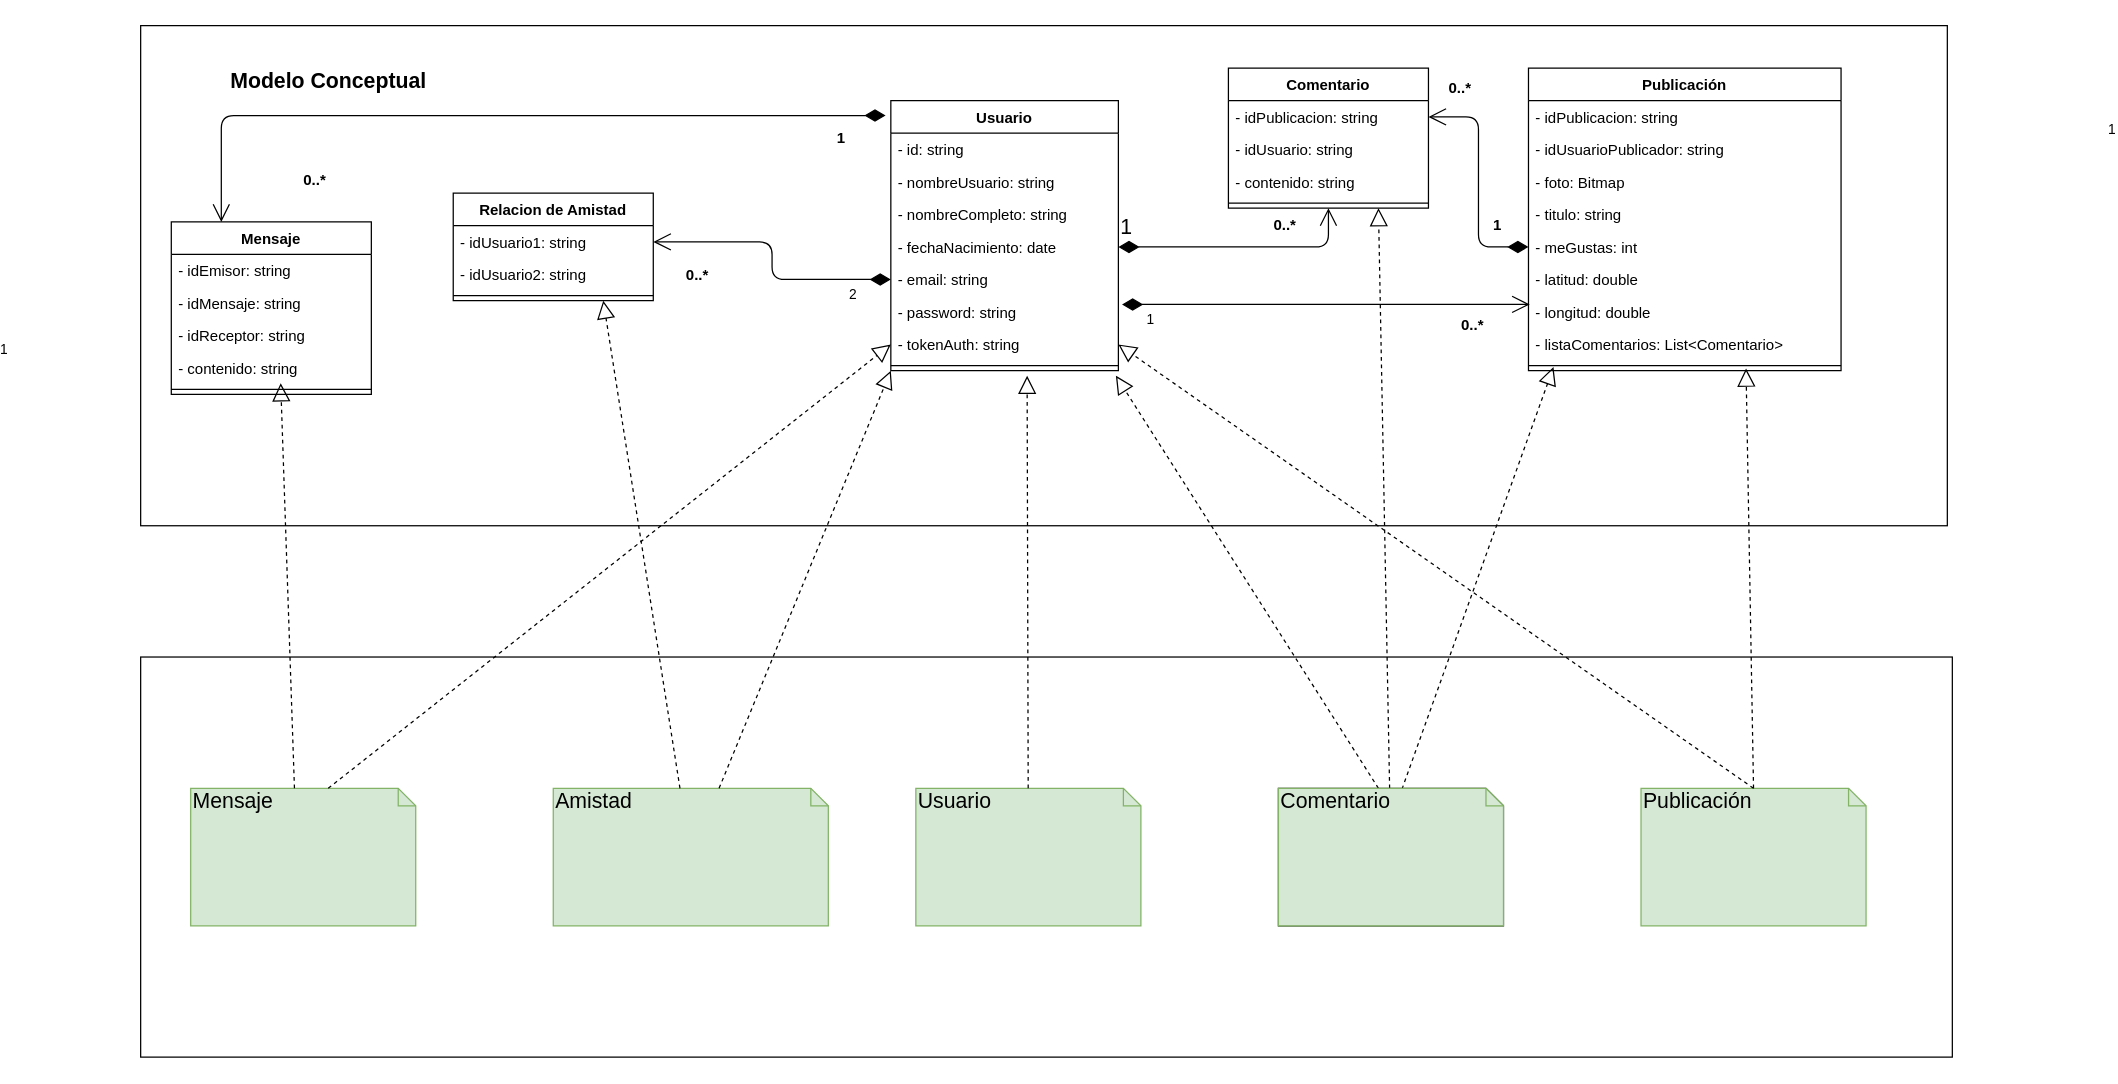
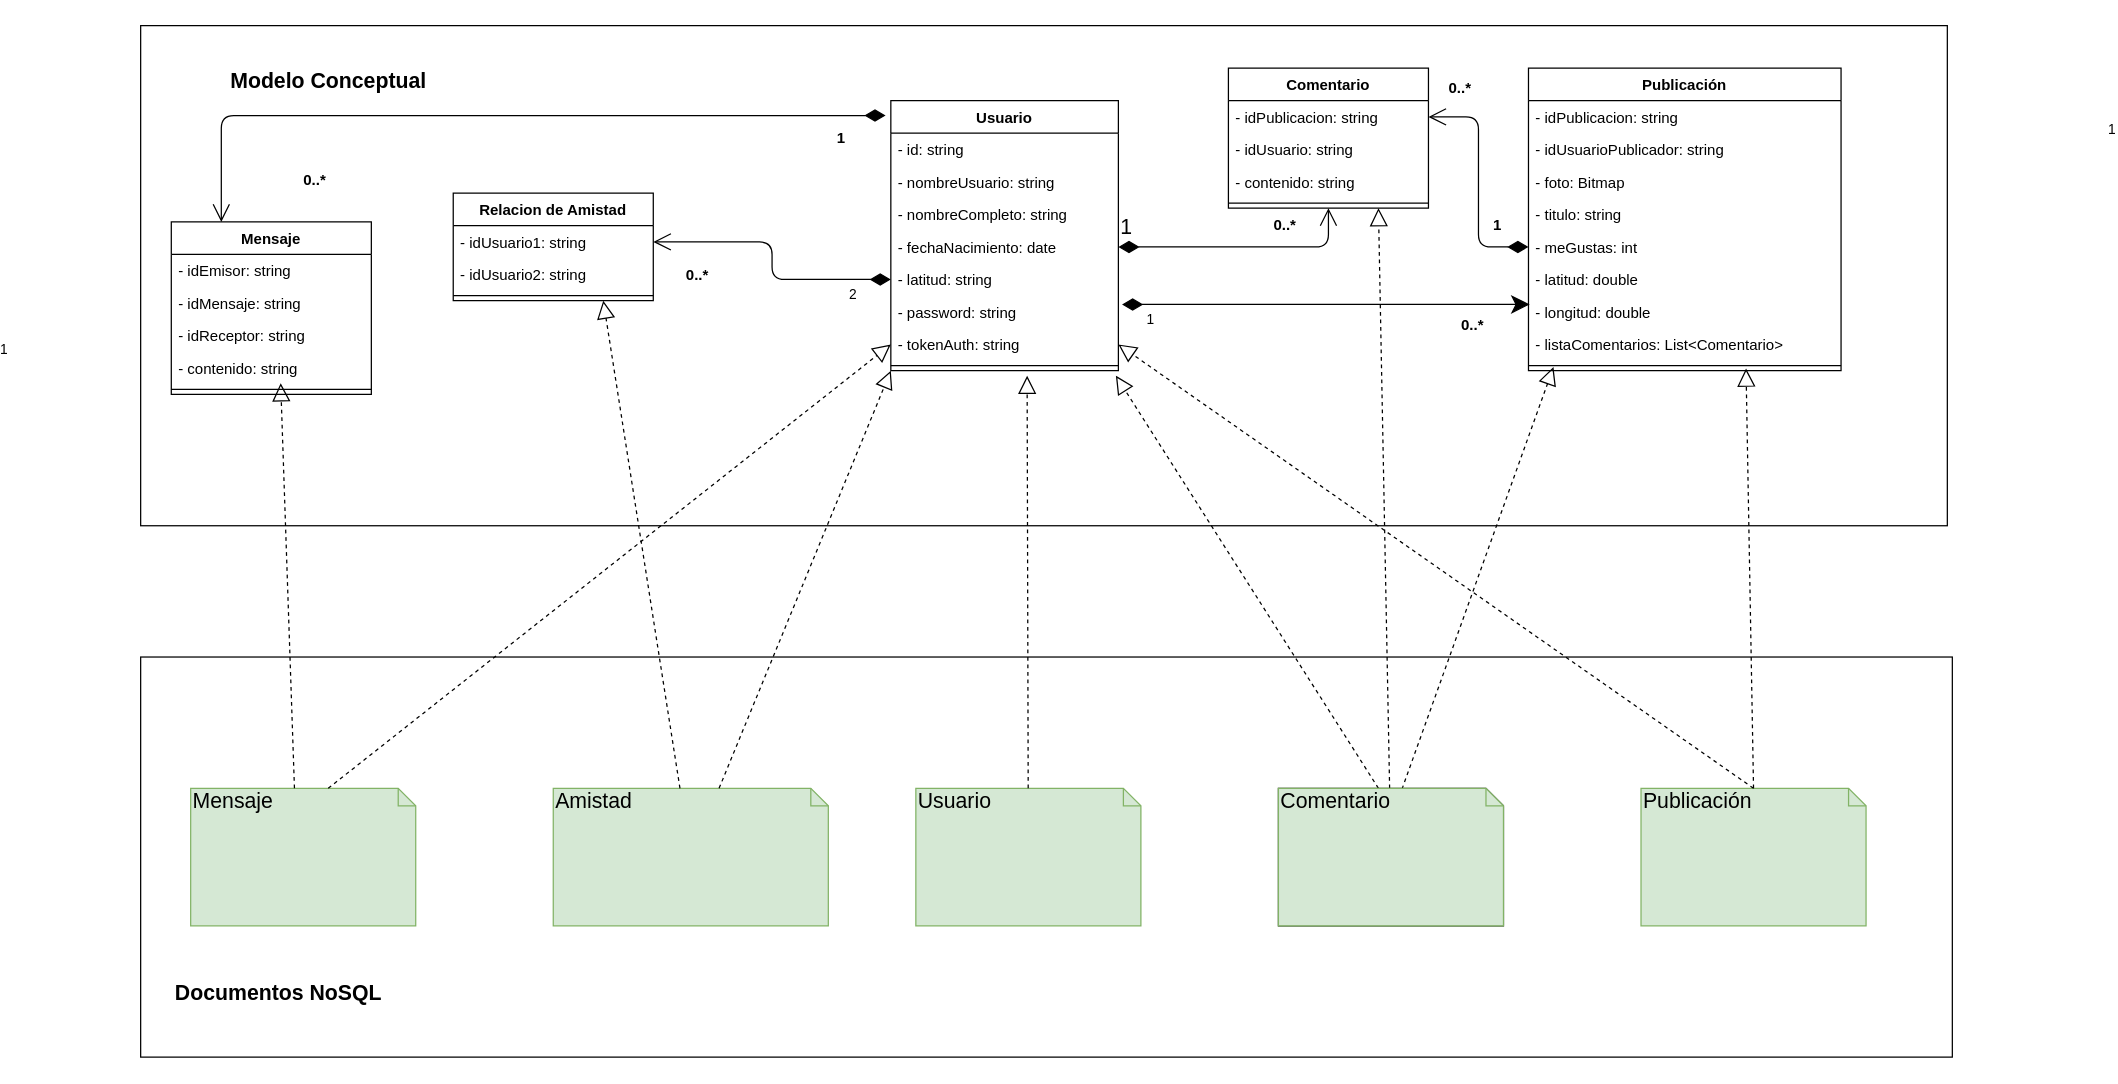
node "- email: string": label "- email: string" -> "- latitud: string"
edge "- password: string" -- "- longitud: double": arrowhead open -> classic
node "Documentos NoSQL": added
